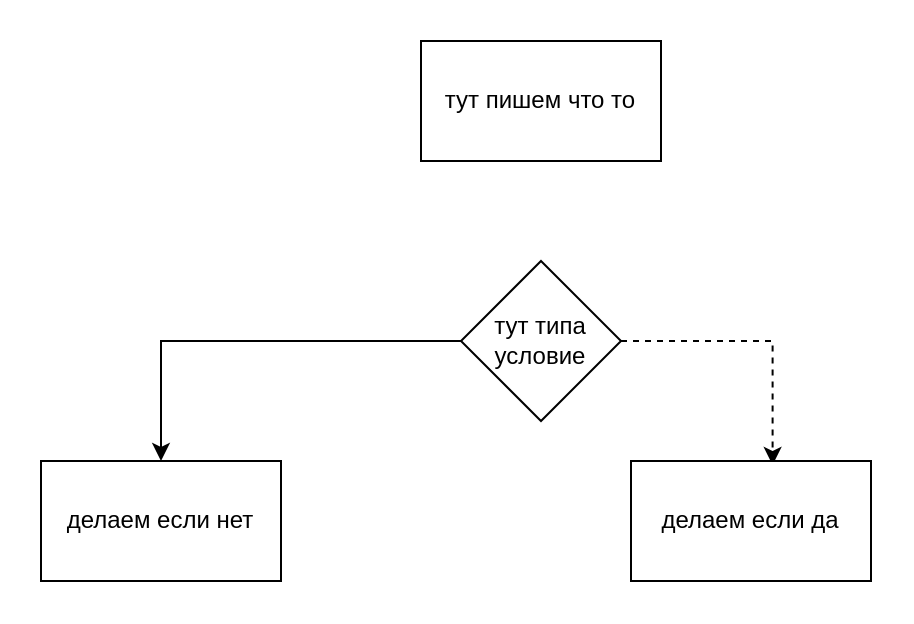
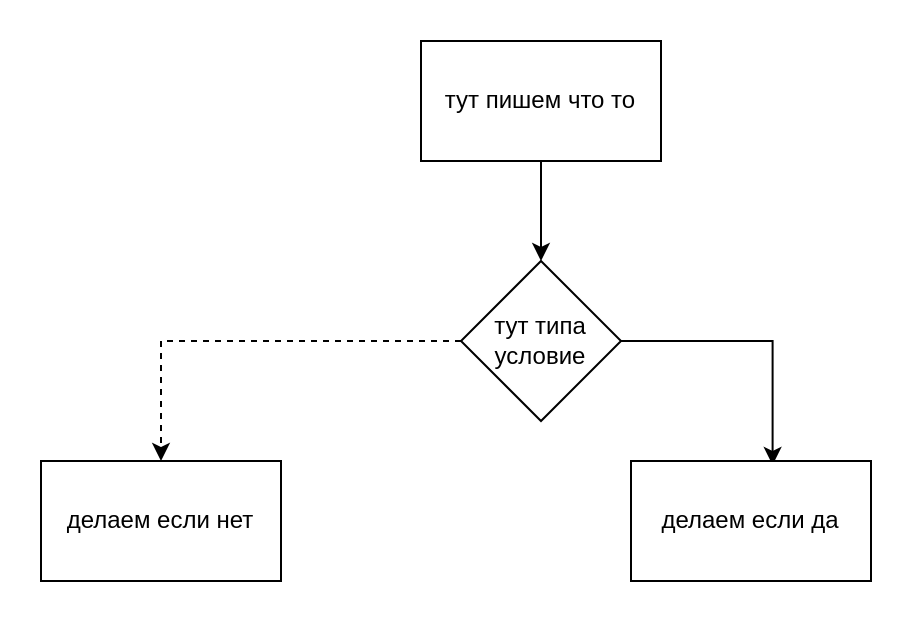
edge "тут пишем что то" -> "тут типа условие": added
edge "тут типа условие" -> "делаем если нет": style solid -> dashed
edge "тут типа условие" -> "делаем если да": style dashed -> solid
